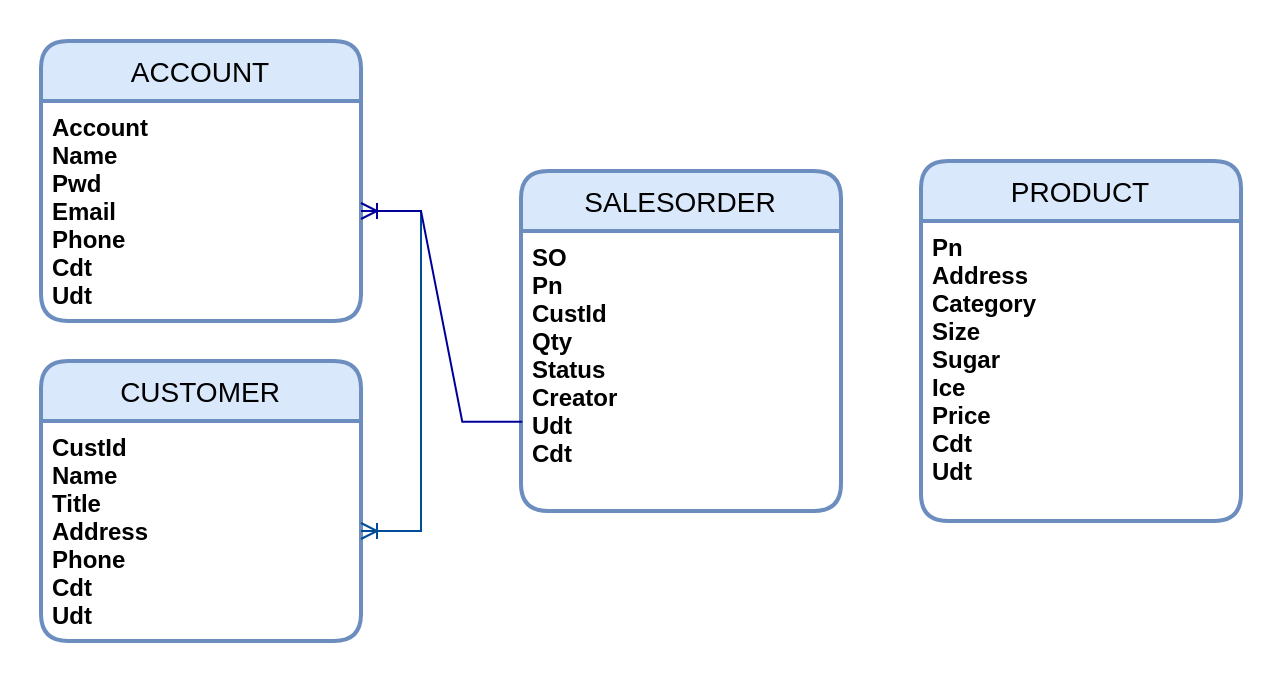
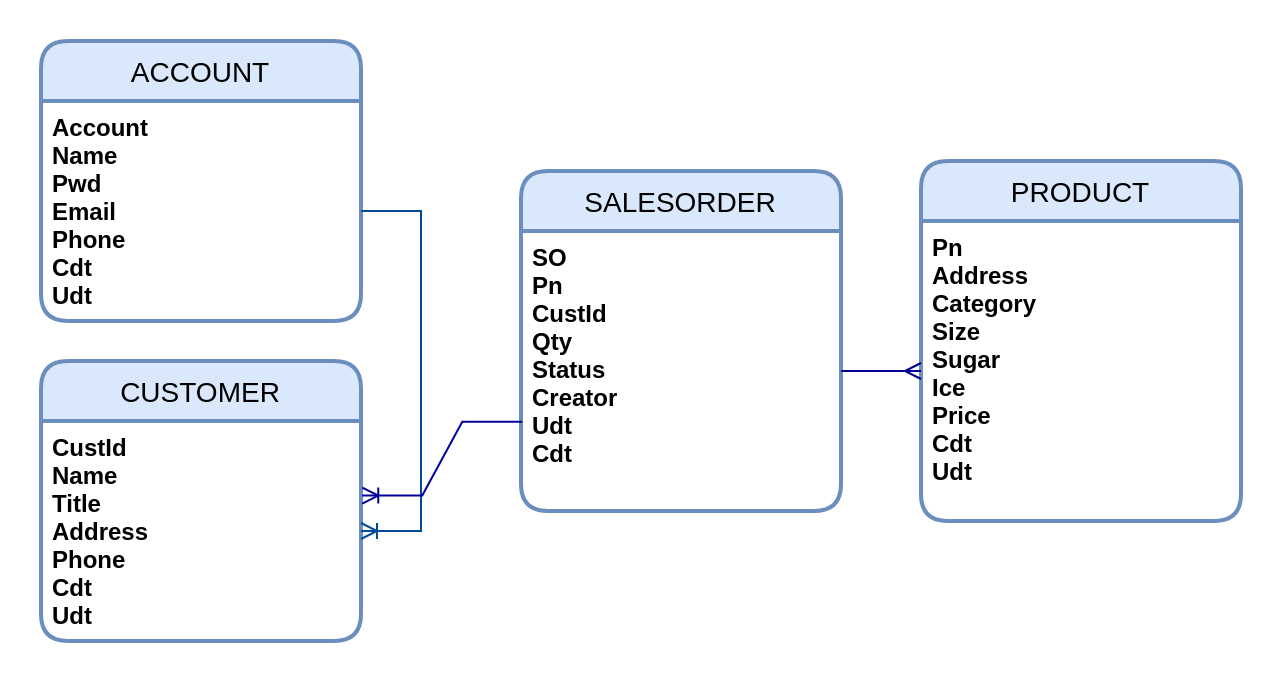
edge "SO Pn CustId Qty Status Creator Udt Cdt" -> "Account Name Pwd Email Phone Cdt Udt": now "SO Pn CustId Qty Status Creator Udt Cdt" -> "CustId Name Title Address Phone Cdt Udt"
edge "SO Pn CustId Qty Status Creator Udt Cdt" -> "Pn Address Category Size Sugar Ice Price Cdt Udt": added
